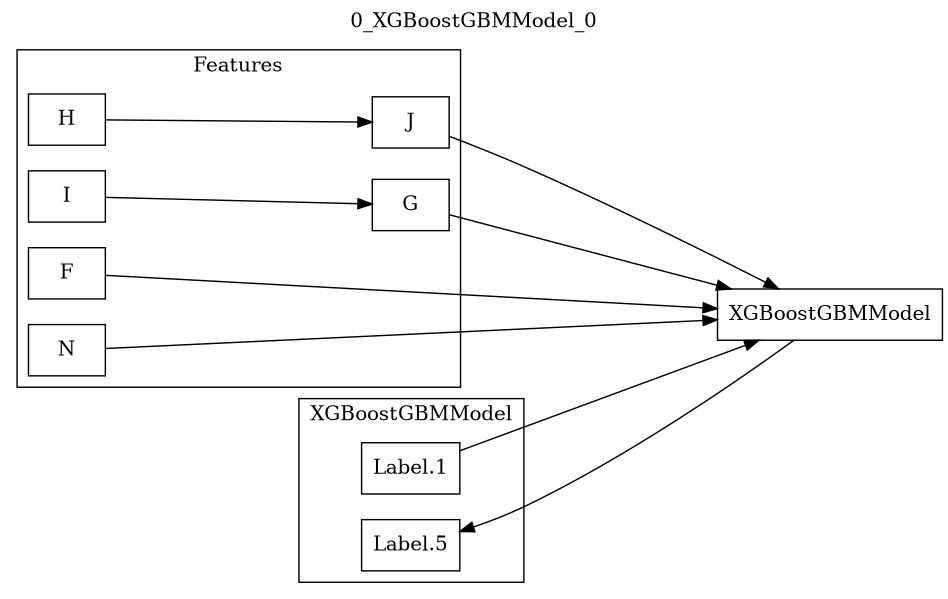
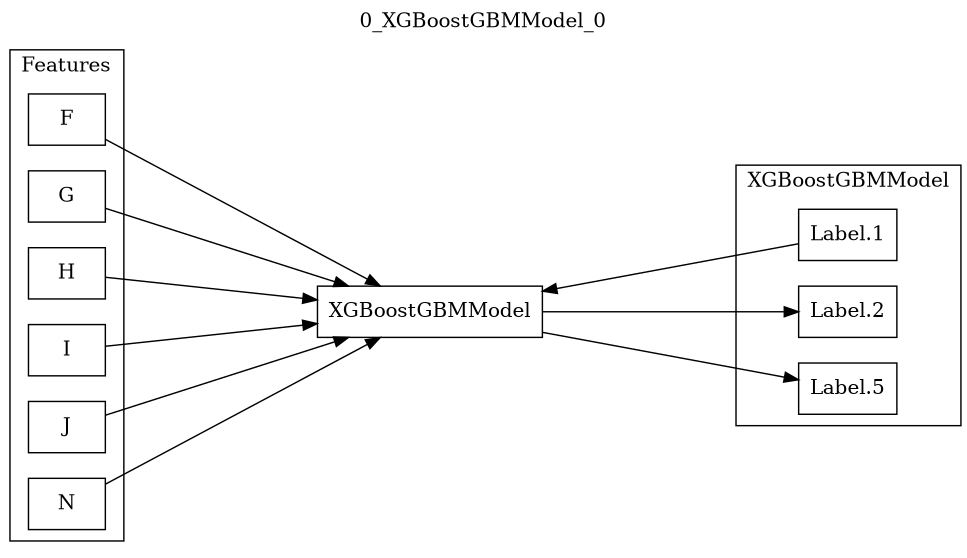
edge "H" -> "J": now "H" -> "XGBoostGBMModel"
edge "I" -> "G": now "I" -> "XGBoostGBMModel"
node "Label.2": added
